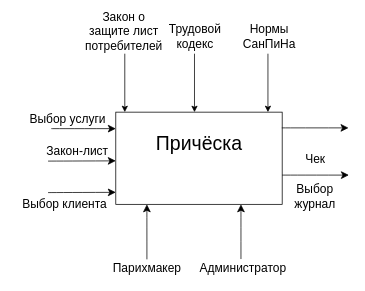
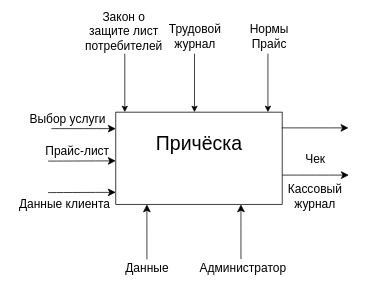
node "Трудовой кодекс": label "Трудовой кодекс" -> "Трудовой журнал"
node "Нормы СанПиНа": label "Нормы СанПиНа" -> "Нормы Прайс"
node "Закон-лист": label "Закон-лист" -> "Прайс-лист"
node "Выбор журнал": label "Выбор журнал" -> "Кассовый журнал"
node "Выбор клиента": label "Выбор клиента" -> "Данные клиента"
node "Парихмакер": label "Парихмакер" -> "Данные"
